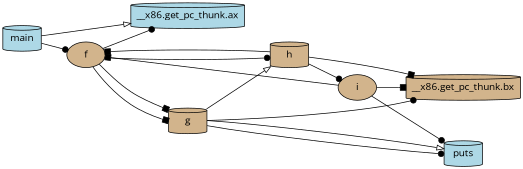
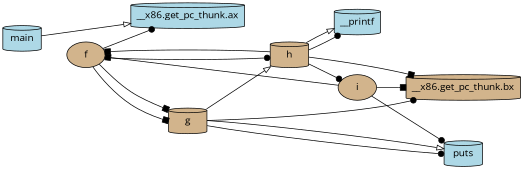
node "__printf": added
edge "main" -> "f": removed
